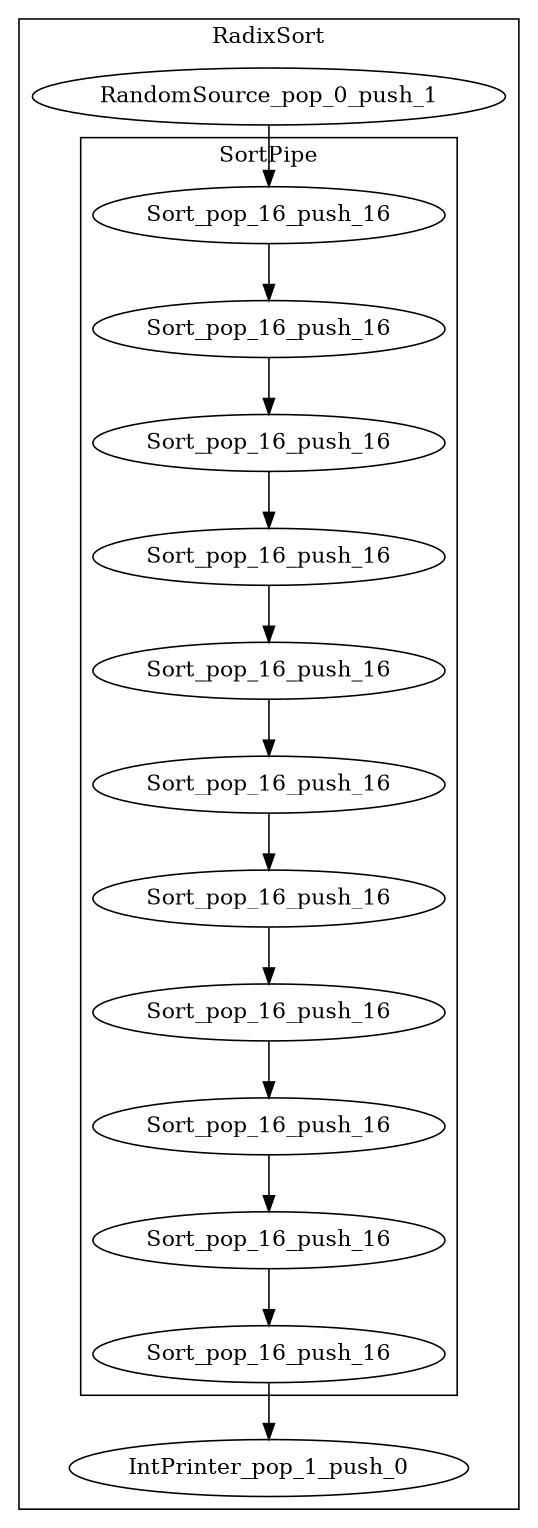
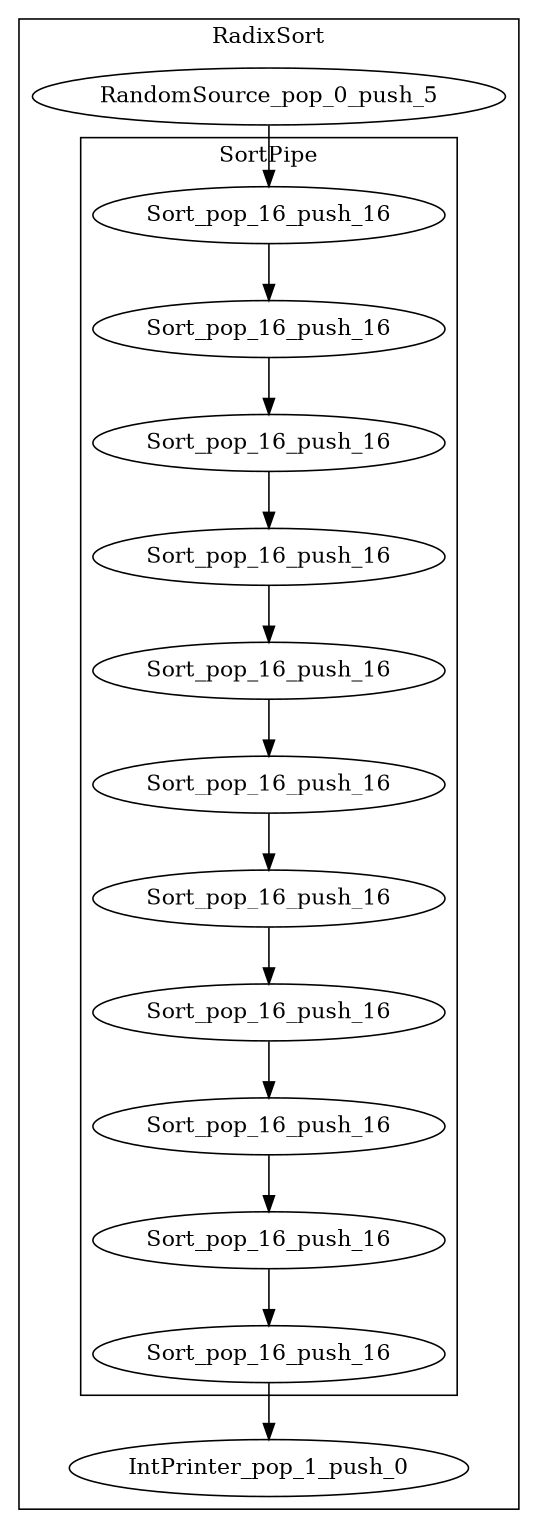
node "RandomSource_pop_0_push_1": label "RandomSource_pop_0_push_1" -> "RandomSource_pop_0_push_5"
